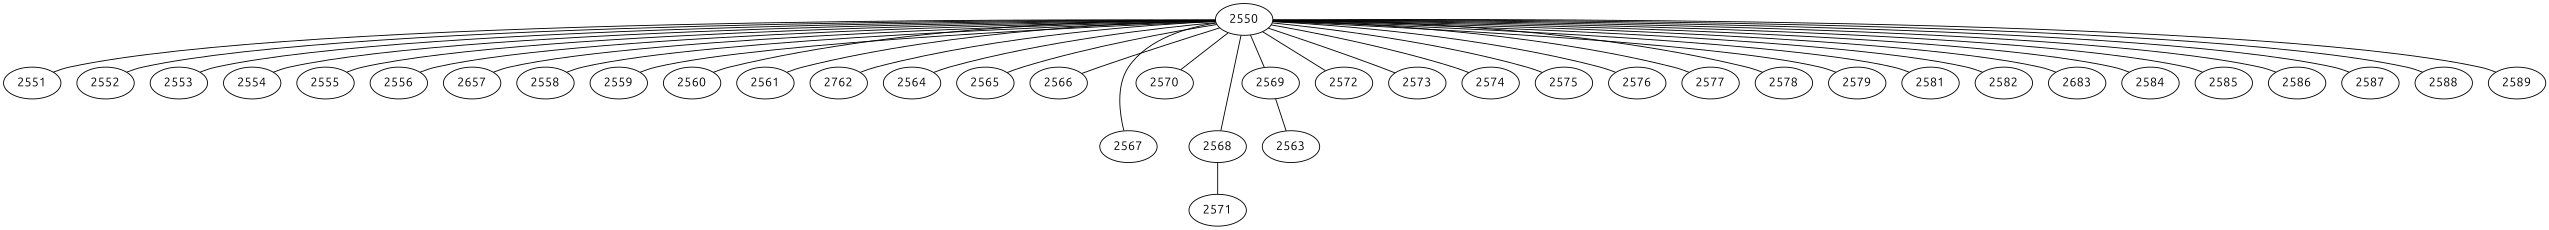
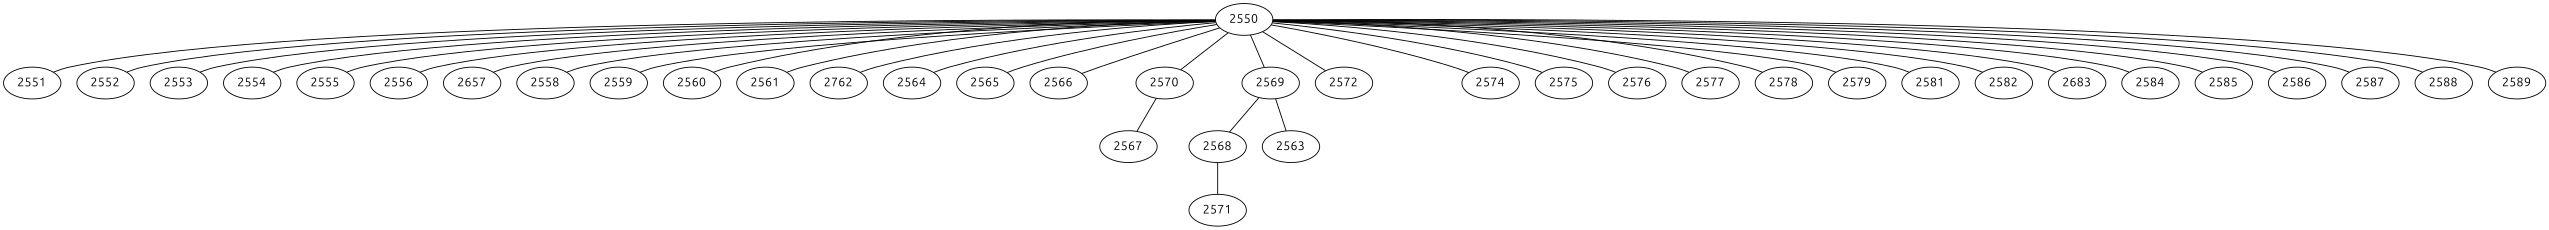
edge "2550" -- "2567": now "2570" -- "2567"
edge "2550" -- "2568": now "2569" -- "2568"
node "2573": removed
